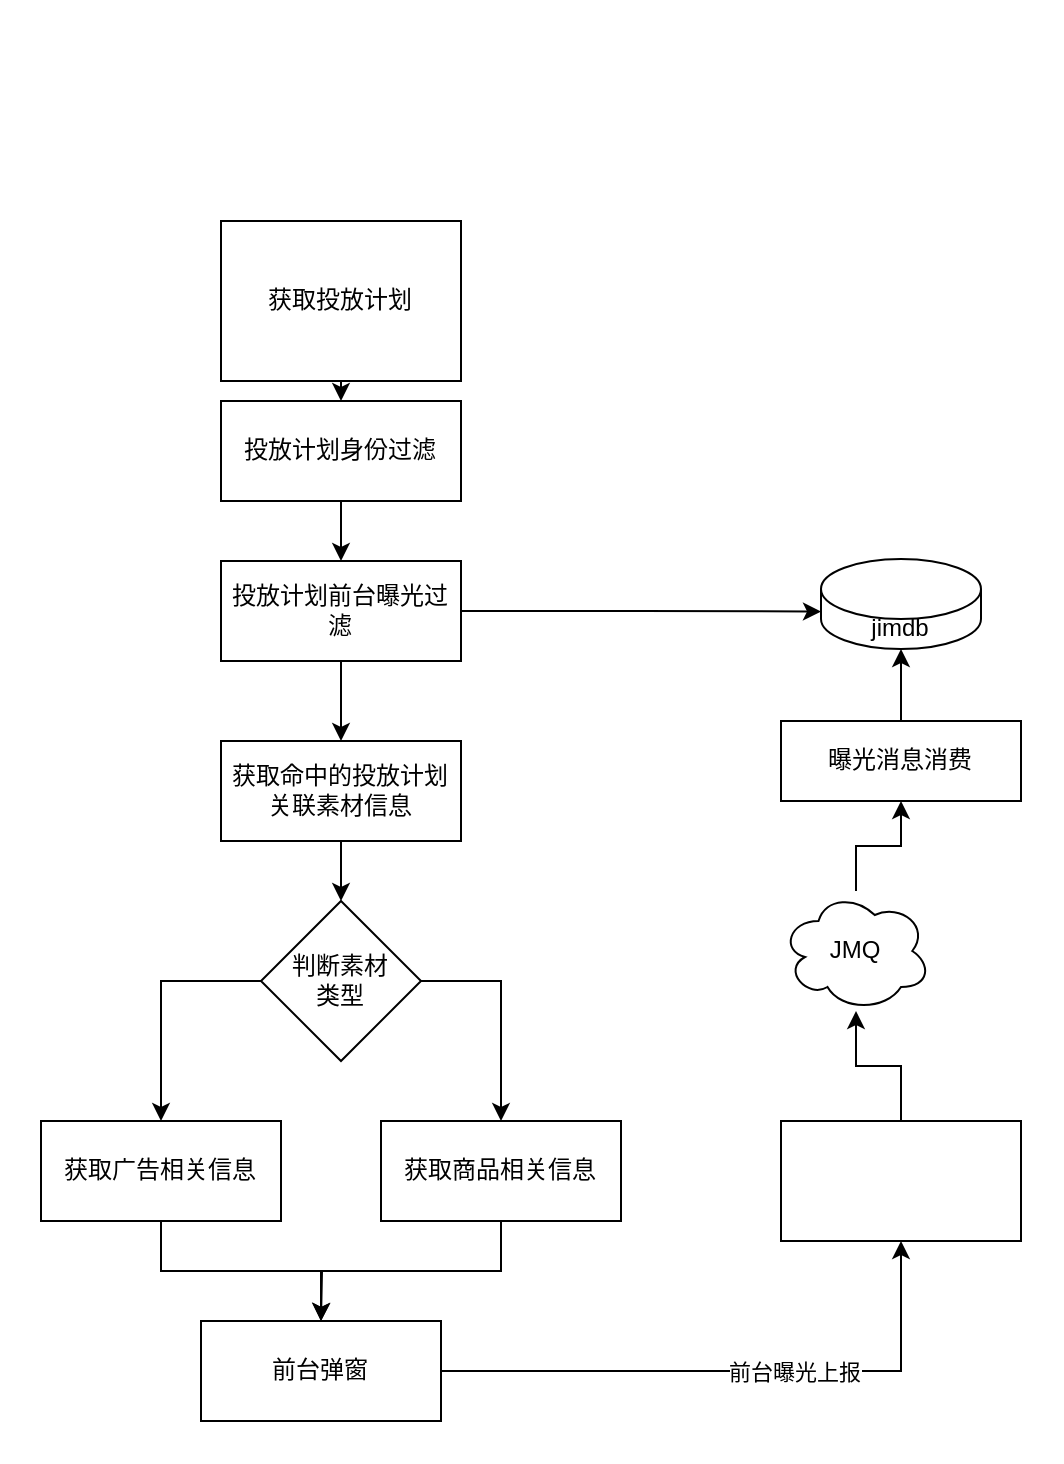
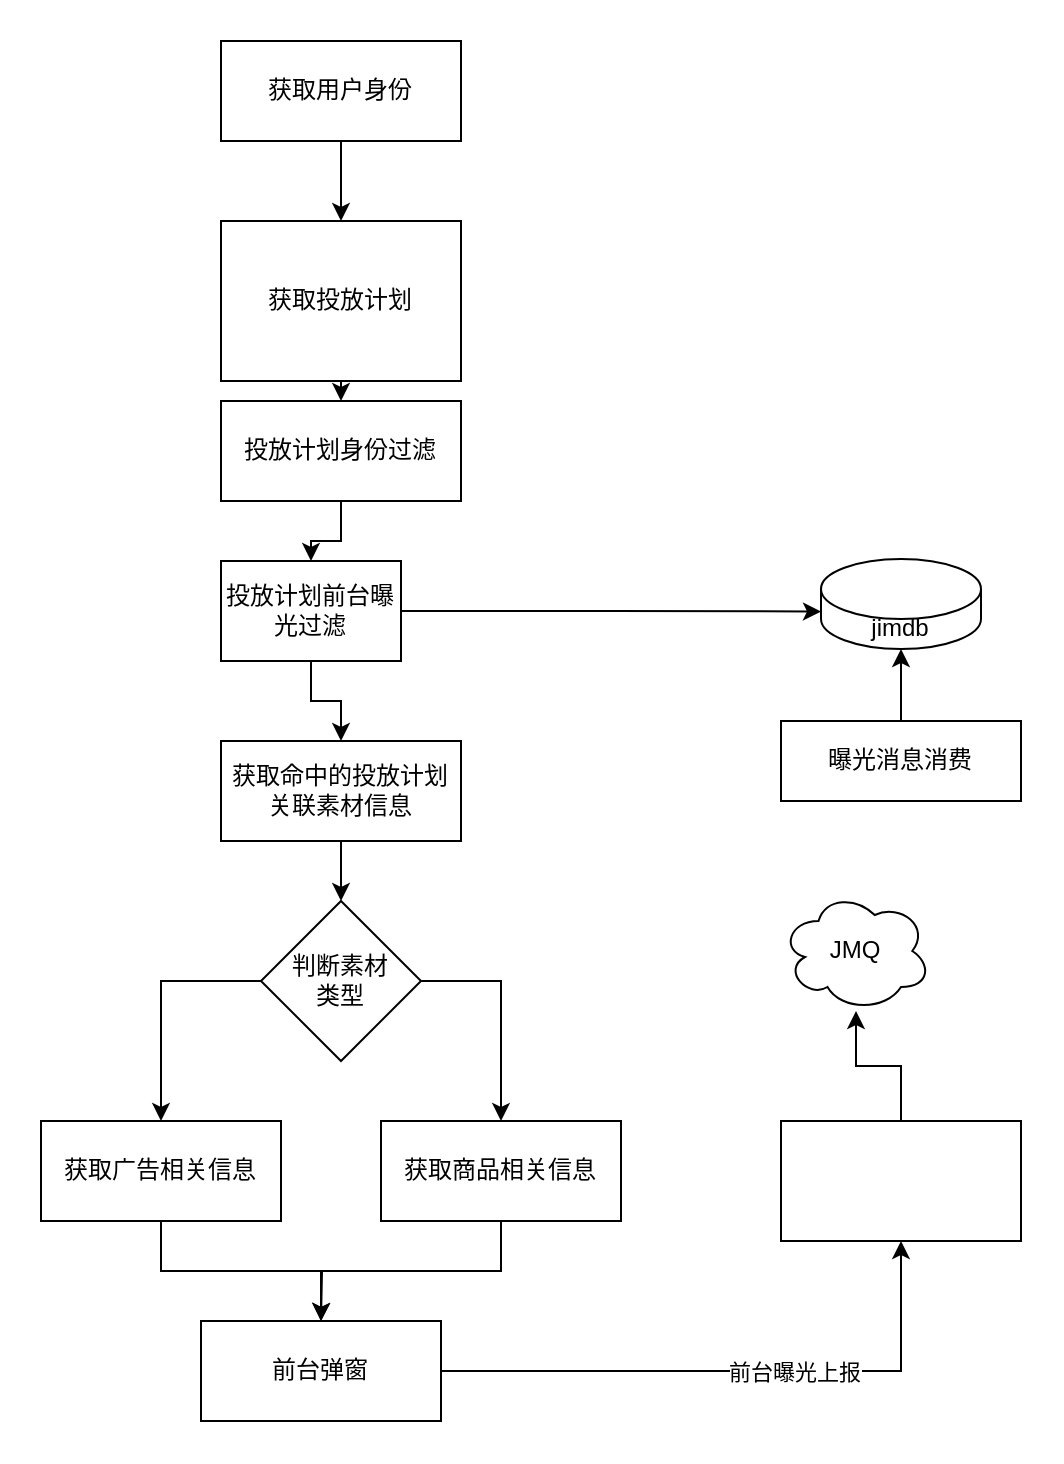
node "获取用户身份": added
edge "获取用户身份" -> "获取投放计划": added
node "投放计划前台曝光过滤": size 240x100 -> 180x100
edge "JMQ" -> "曝光消息消费": removed
